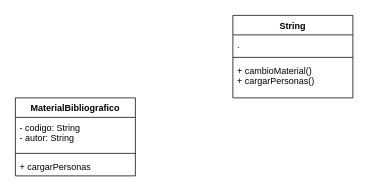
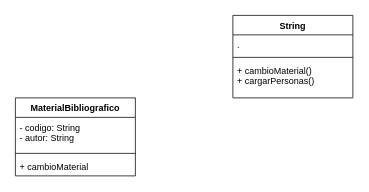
node "+ cargarPersonas": label "+ cargarPersonas" -> "+ cambioMaterial"
